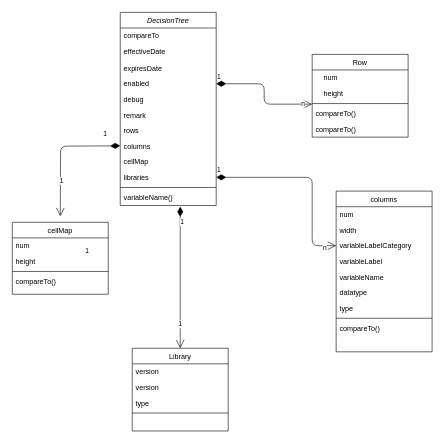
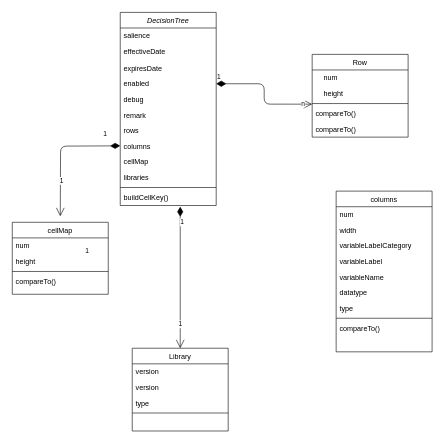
node "compareTo": label "compareTo" -> "salience"
edge "libraries" -- "variableLabelCategory": removed, labels "1", "n"
node "variableName()": label "variableName()" -> "buildCellKey()"
